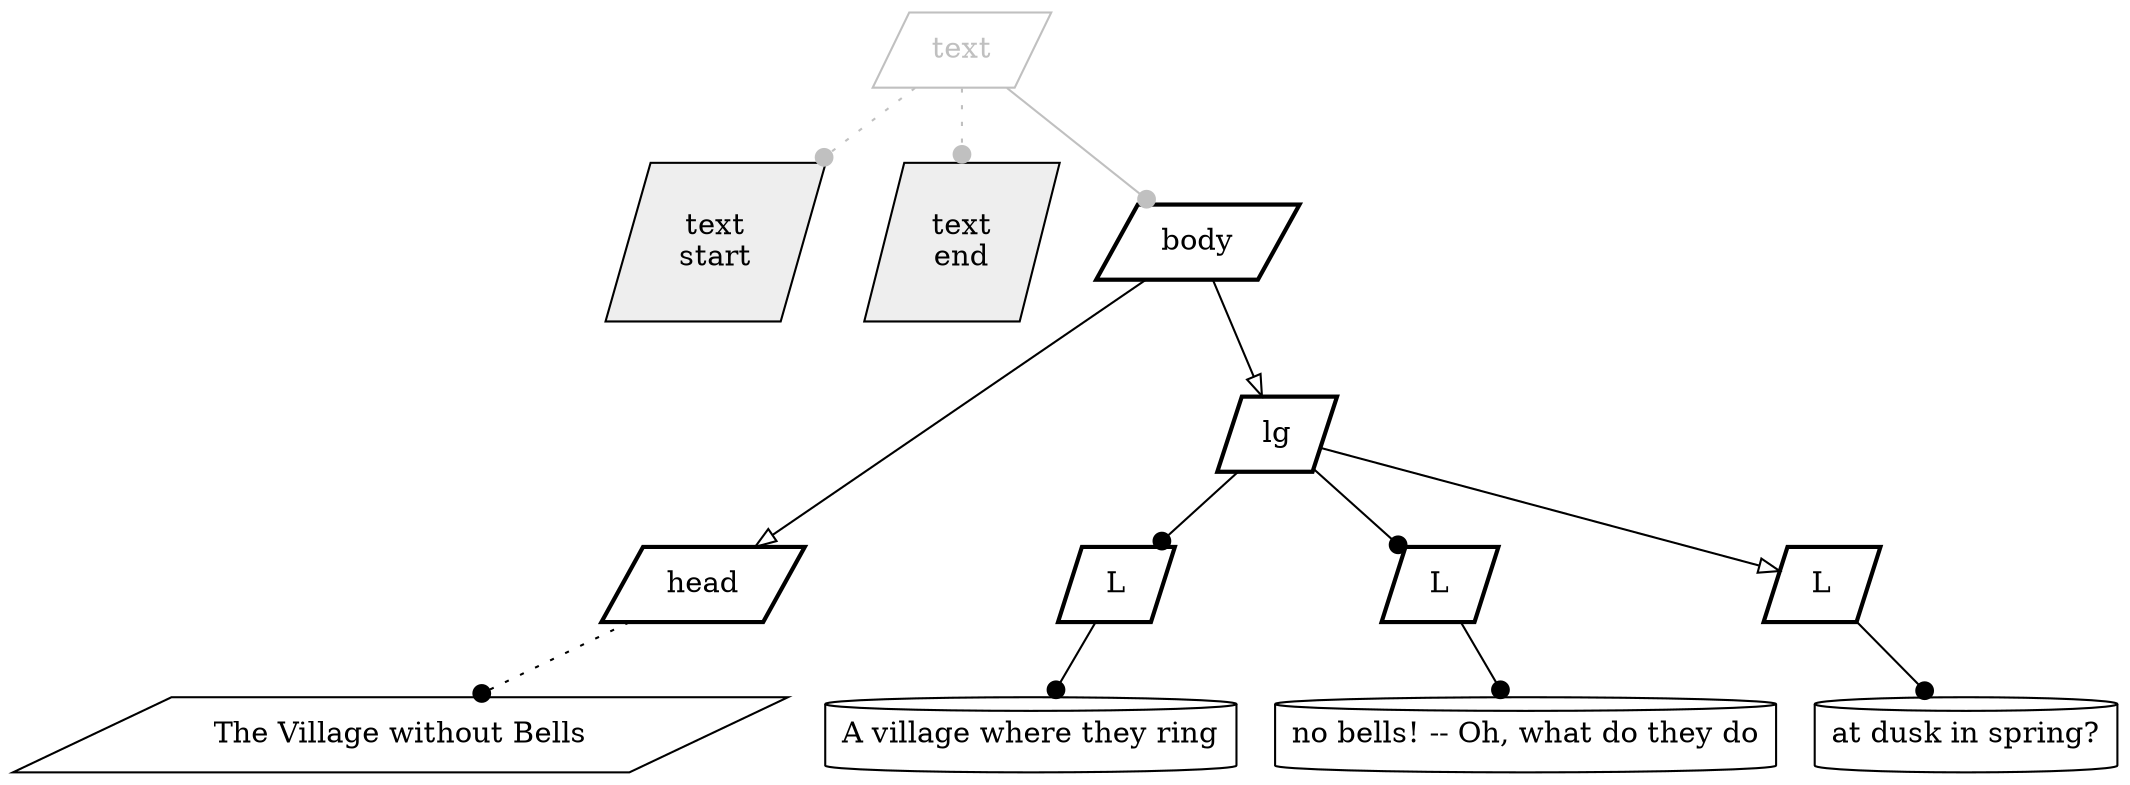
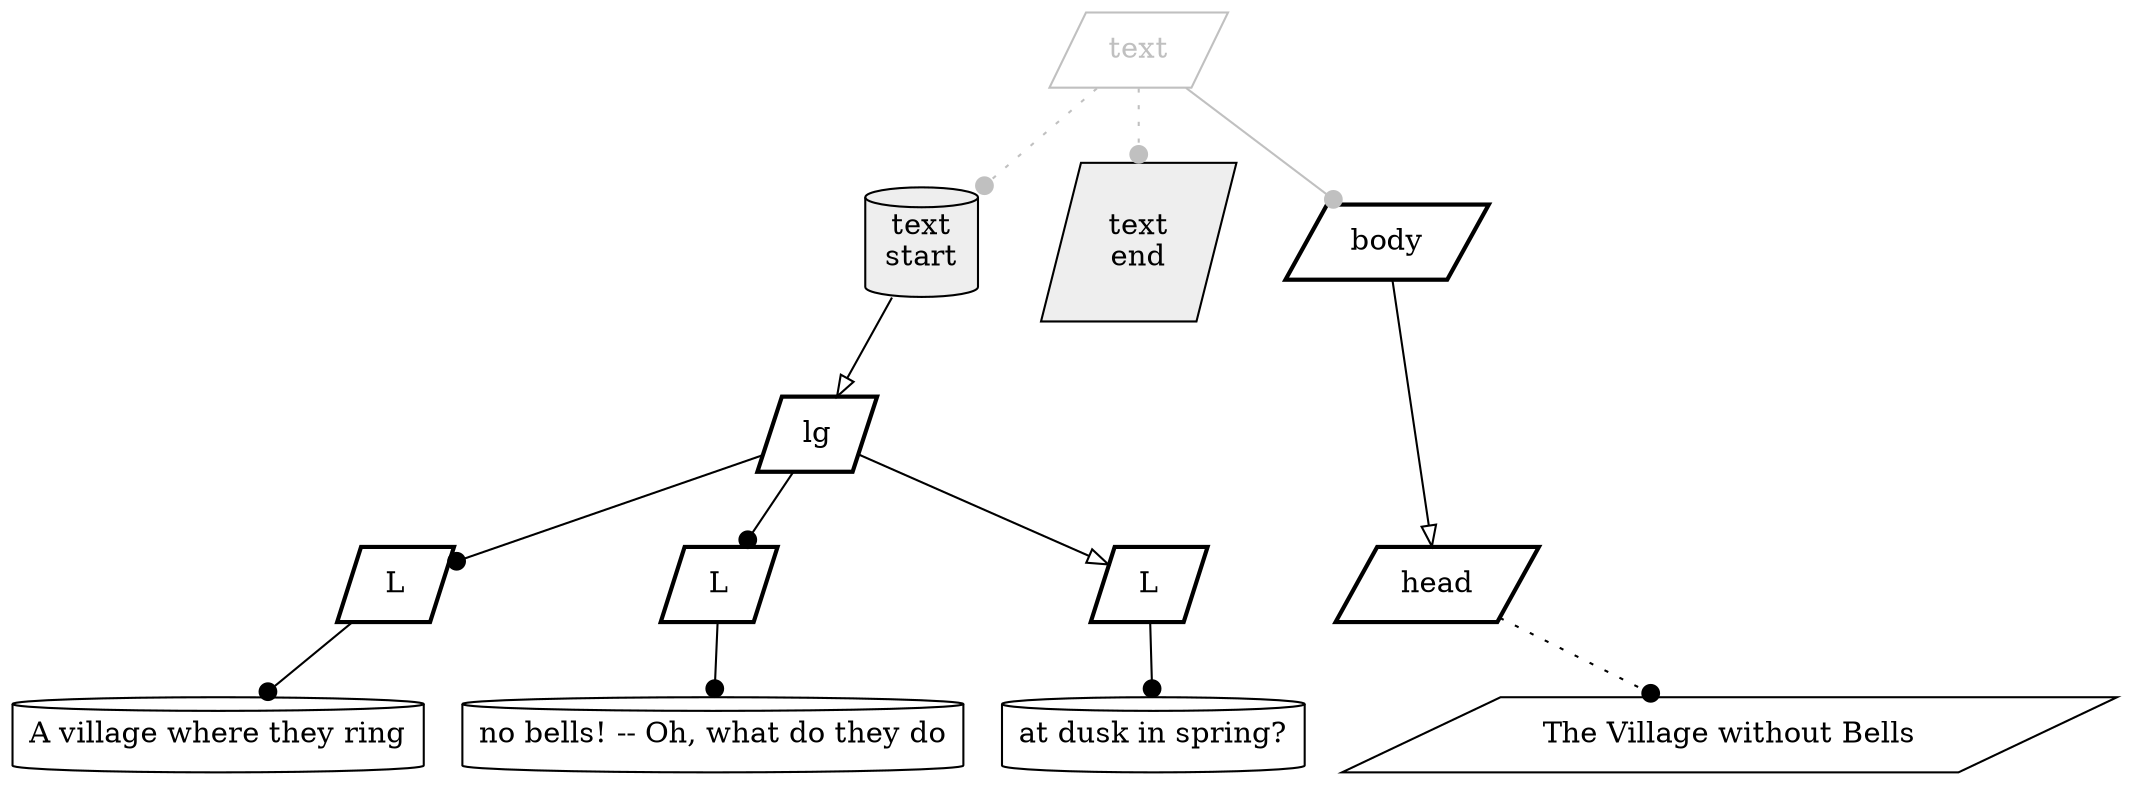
node "text start": shape parallelogram -> cylinder
edge "body" -> "lg": now "text start" -> "lg"
